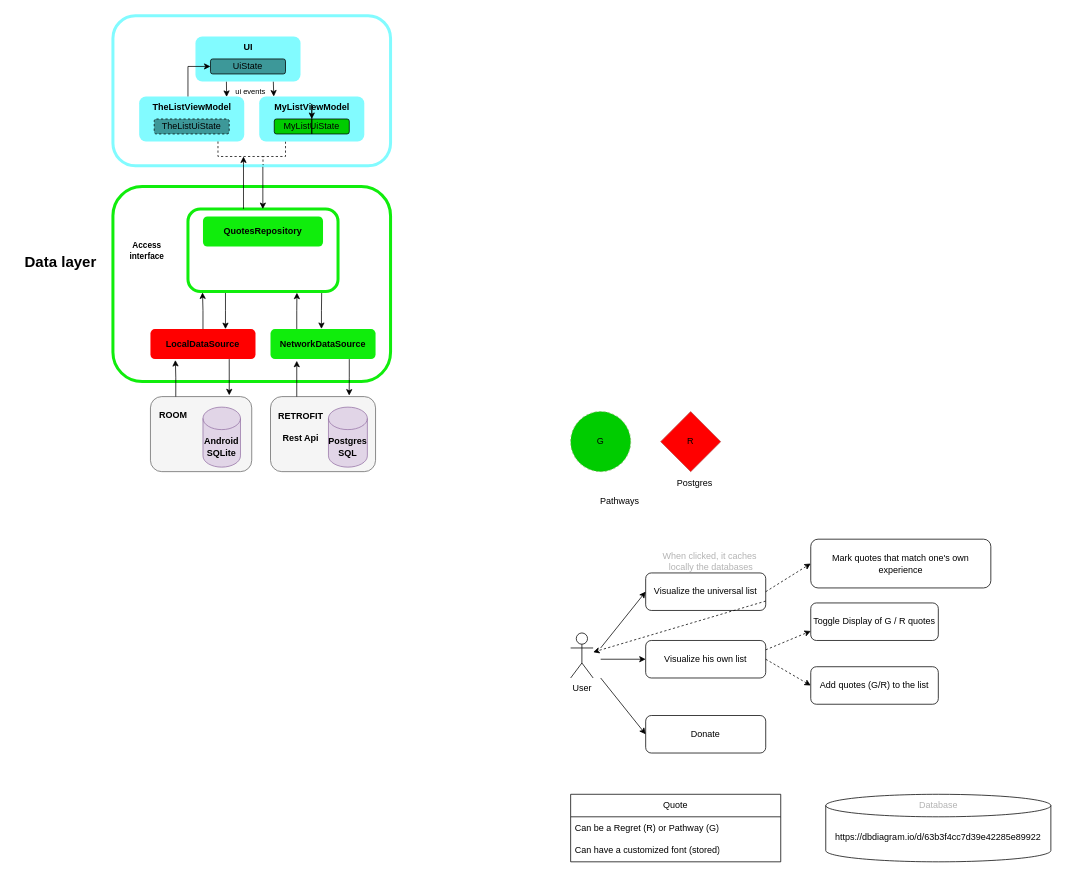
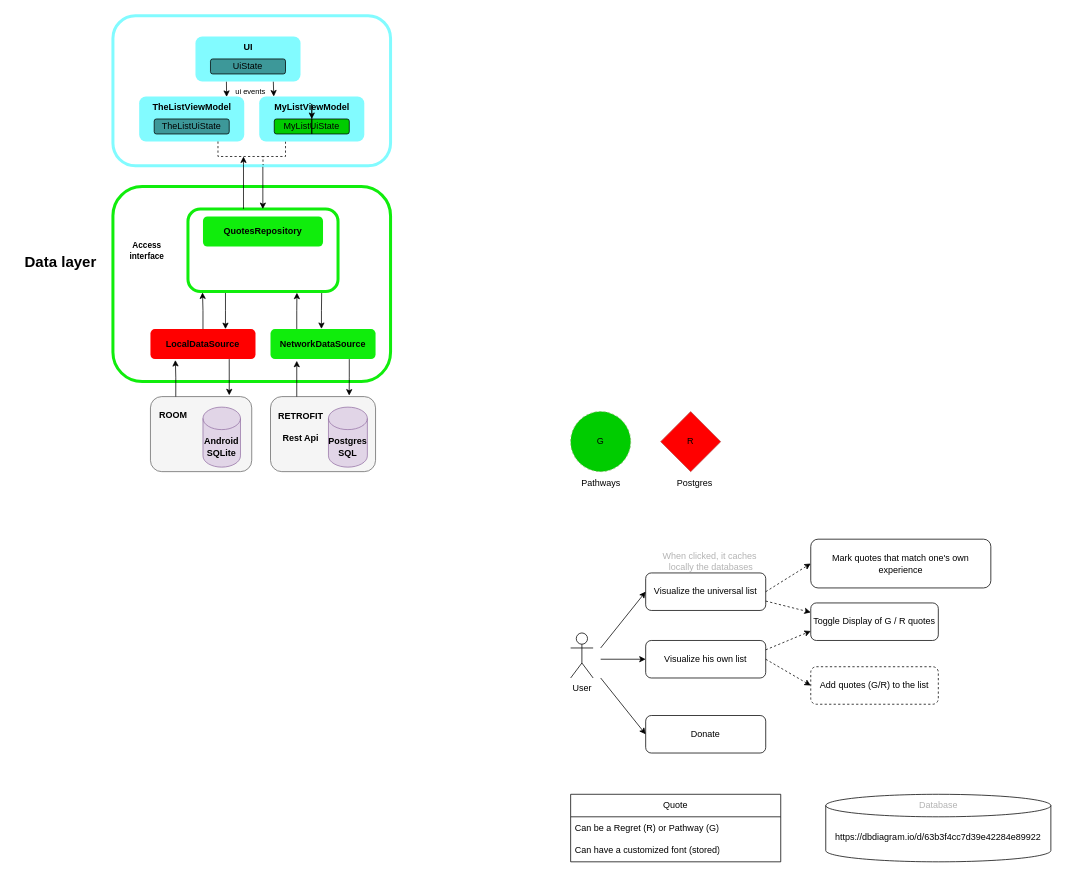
edge "TheListViewModel" -> "UiState": removed
node "TheListUiState": style dashed -> solid
node "Pathways": moved (619, 501) -> (600, 483)
edge "Visualize the universal list" -> "User": now "Visualize the universal list" -> "Toggle Display of G / R quotes"
node "Add quotes (G/R) to the list": style solid -> dashed
node "https://dbdiagram.io/d/63b3f4cc7d39e42285e89922": label "https://dbdiagram.io/d/63b3f4cc7d39e42285e89922" -> "https://dbdiagram.io/d/63b3f4cc7d39e42284e89922"
